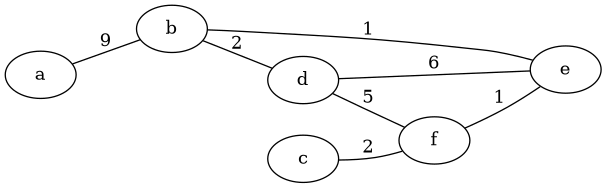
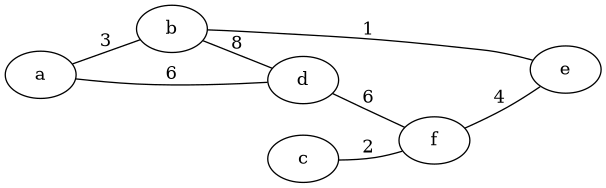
edge "b" -- "a": label "9" -> "3"
edge "b" -- "d": label "2" -> "8"
edge "e" -- "d": now "a" -- "d"
edge "d" -- "f": label "5" -> "6"
edge "e" -- "f": label "1" -> "4"
